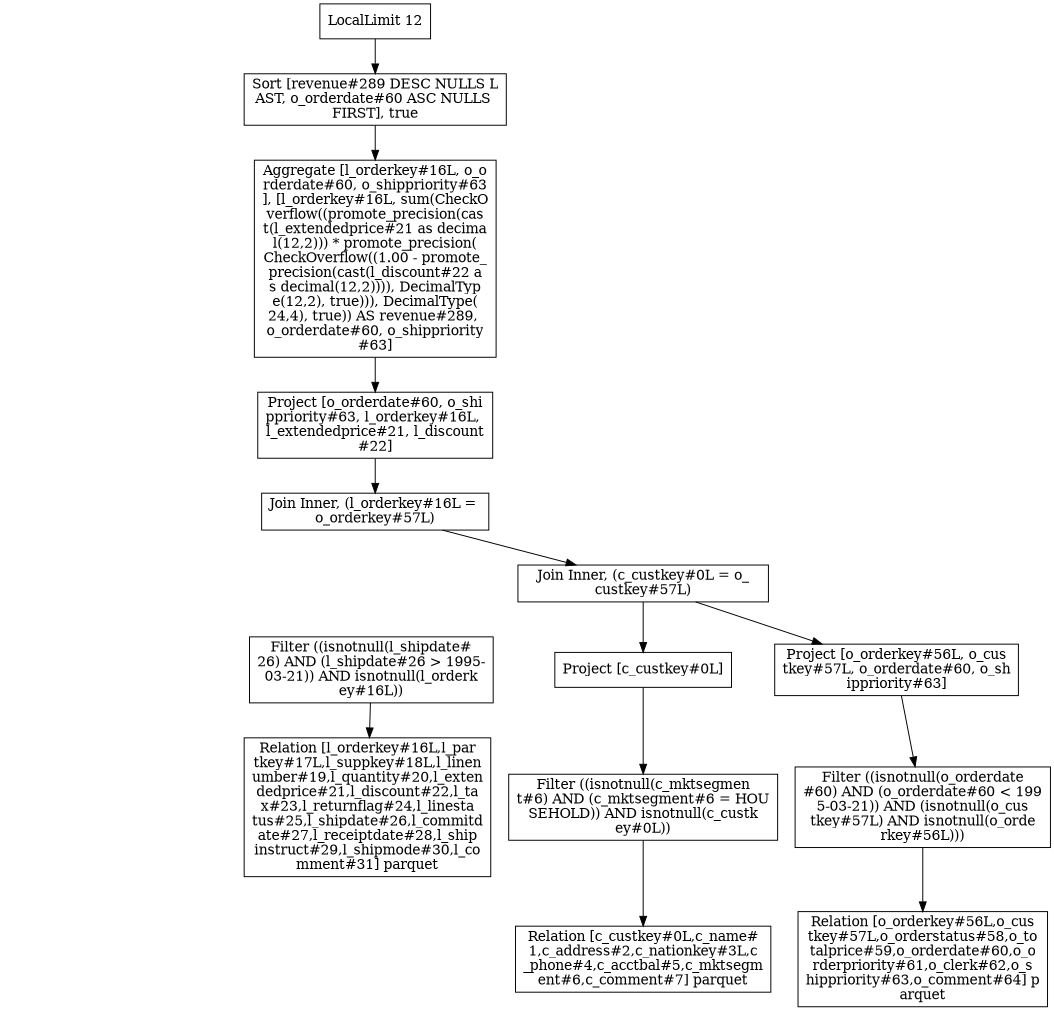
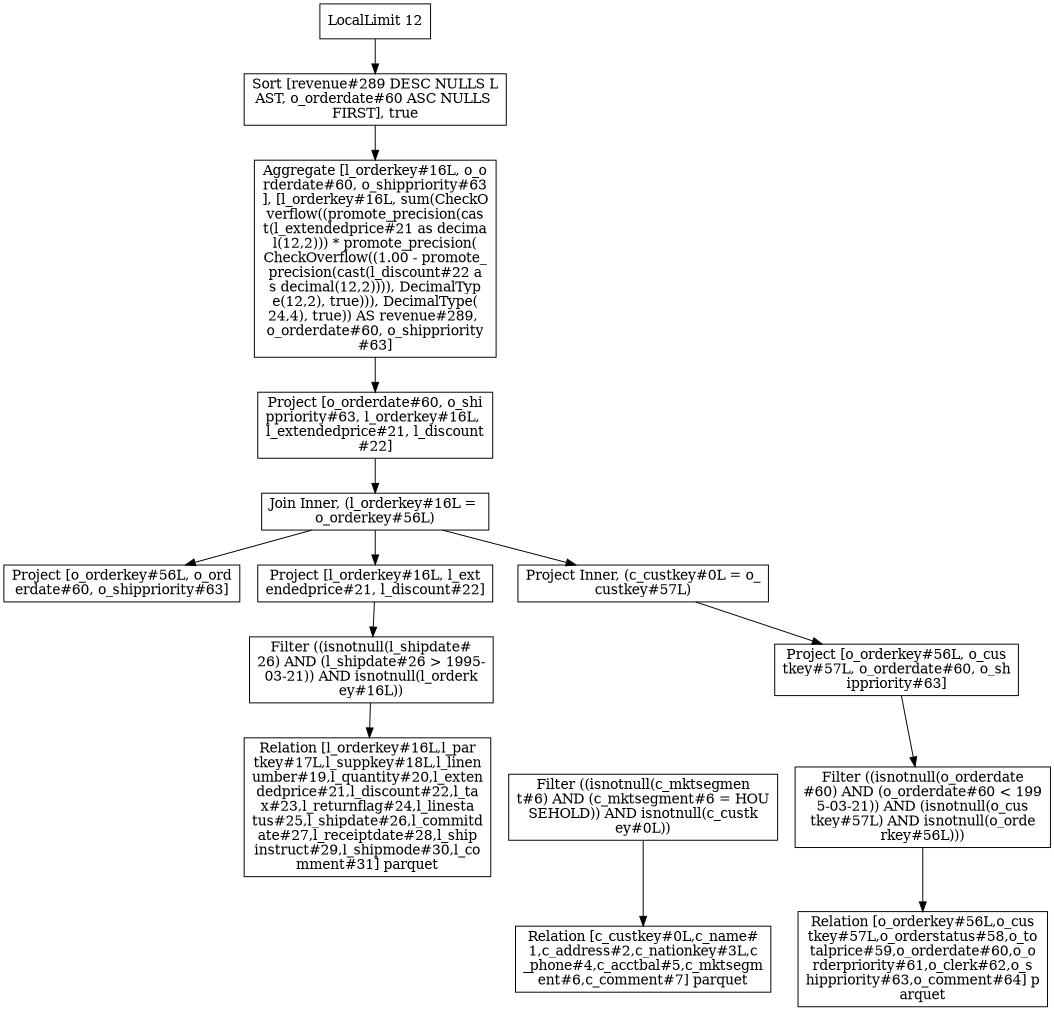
node "Join Inner, (l_orderkey#16L = o_orderkey#57L)": label "Join Inner, (l_orderkey#16L = o_orderkey#57L)" -> "Join Inner, (l_orderkey#16L = o_orderkey#56L)"
node "Project [o_orderkey#56L, o_ord erdate#60, o_shippriority#63]": added
node "Project [l_orderkey#16L, l_ext endedprice#21, l_discount#22]": added
node "Join Inner, (c_custkey#0L = o_ custkey#57L)": label "Join Inner, (c_custkey#0L = o_ custkey#57L)" -> "Project Inner, (c_custkey#0L = o_ custkey#57L)"
node "Project [c_custkey#0L]": removed
